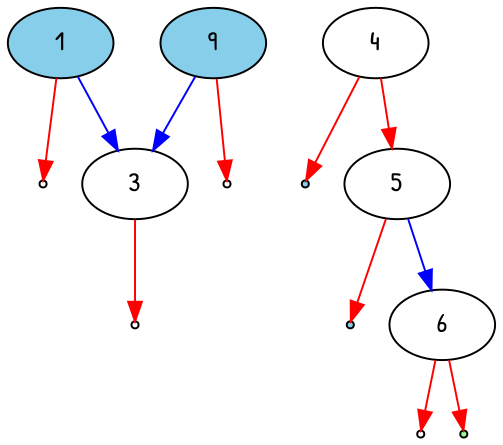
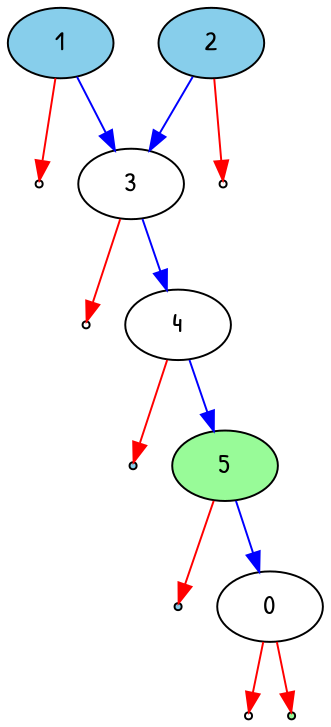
node "9": label "9" -> "2"
edge "4" -> "5": color red -> blue
node "5": fillcolor white -> palegreen
edge "3" -> "4": added
node "6": label "6" -> "0"
